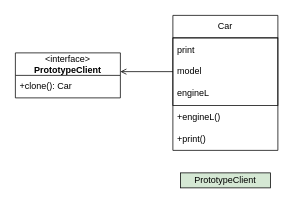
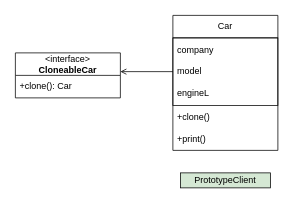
node "<interface> PrototypeClient": label "<interface> PrototypeClient" -> "<interface> CloneableCar"
node "print model engineL": label "print model engineL" -> "company model engineL"
node "+engineL() +print()": label "+engineL() +print()" -> "+clone() +print()"
